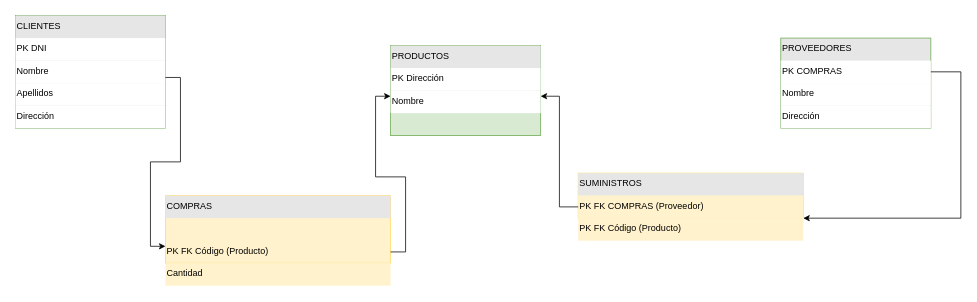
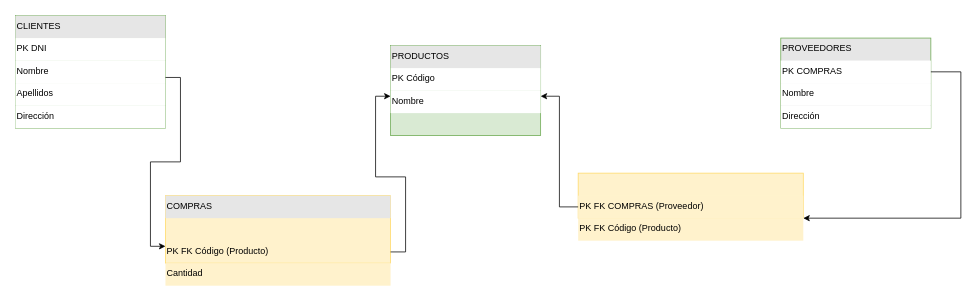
node "PK Dirección": label "PK Dirección" -> "PK Código"
node "SUMINISTROS": removed
